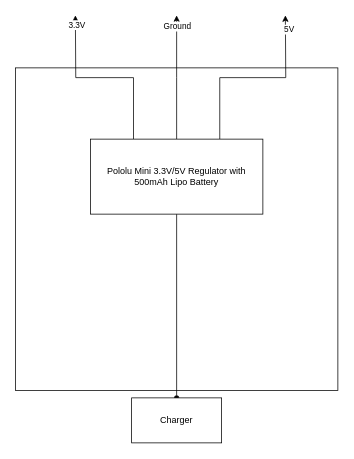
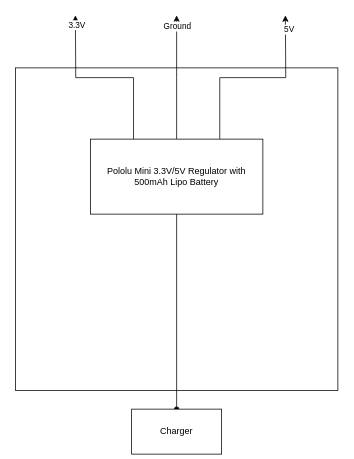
node "Charger": moved (177, 420) -> (177, 432)
